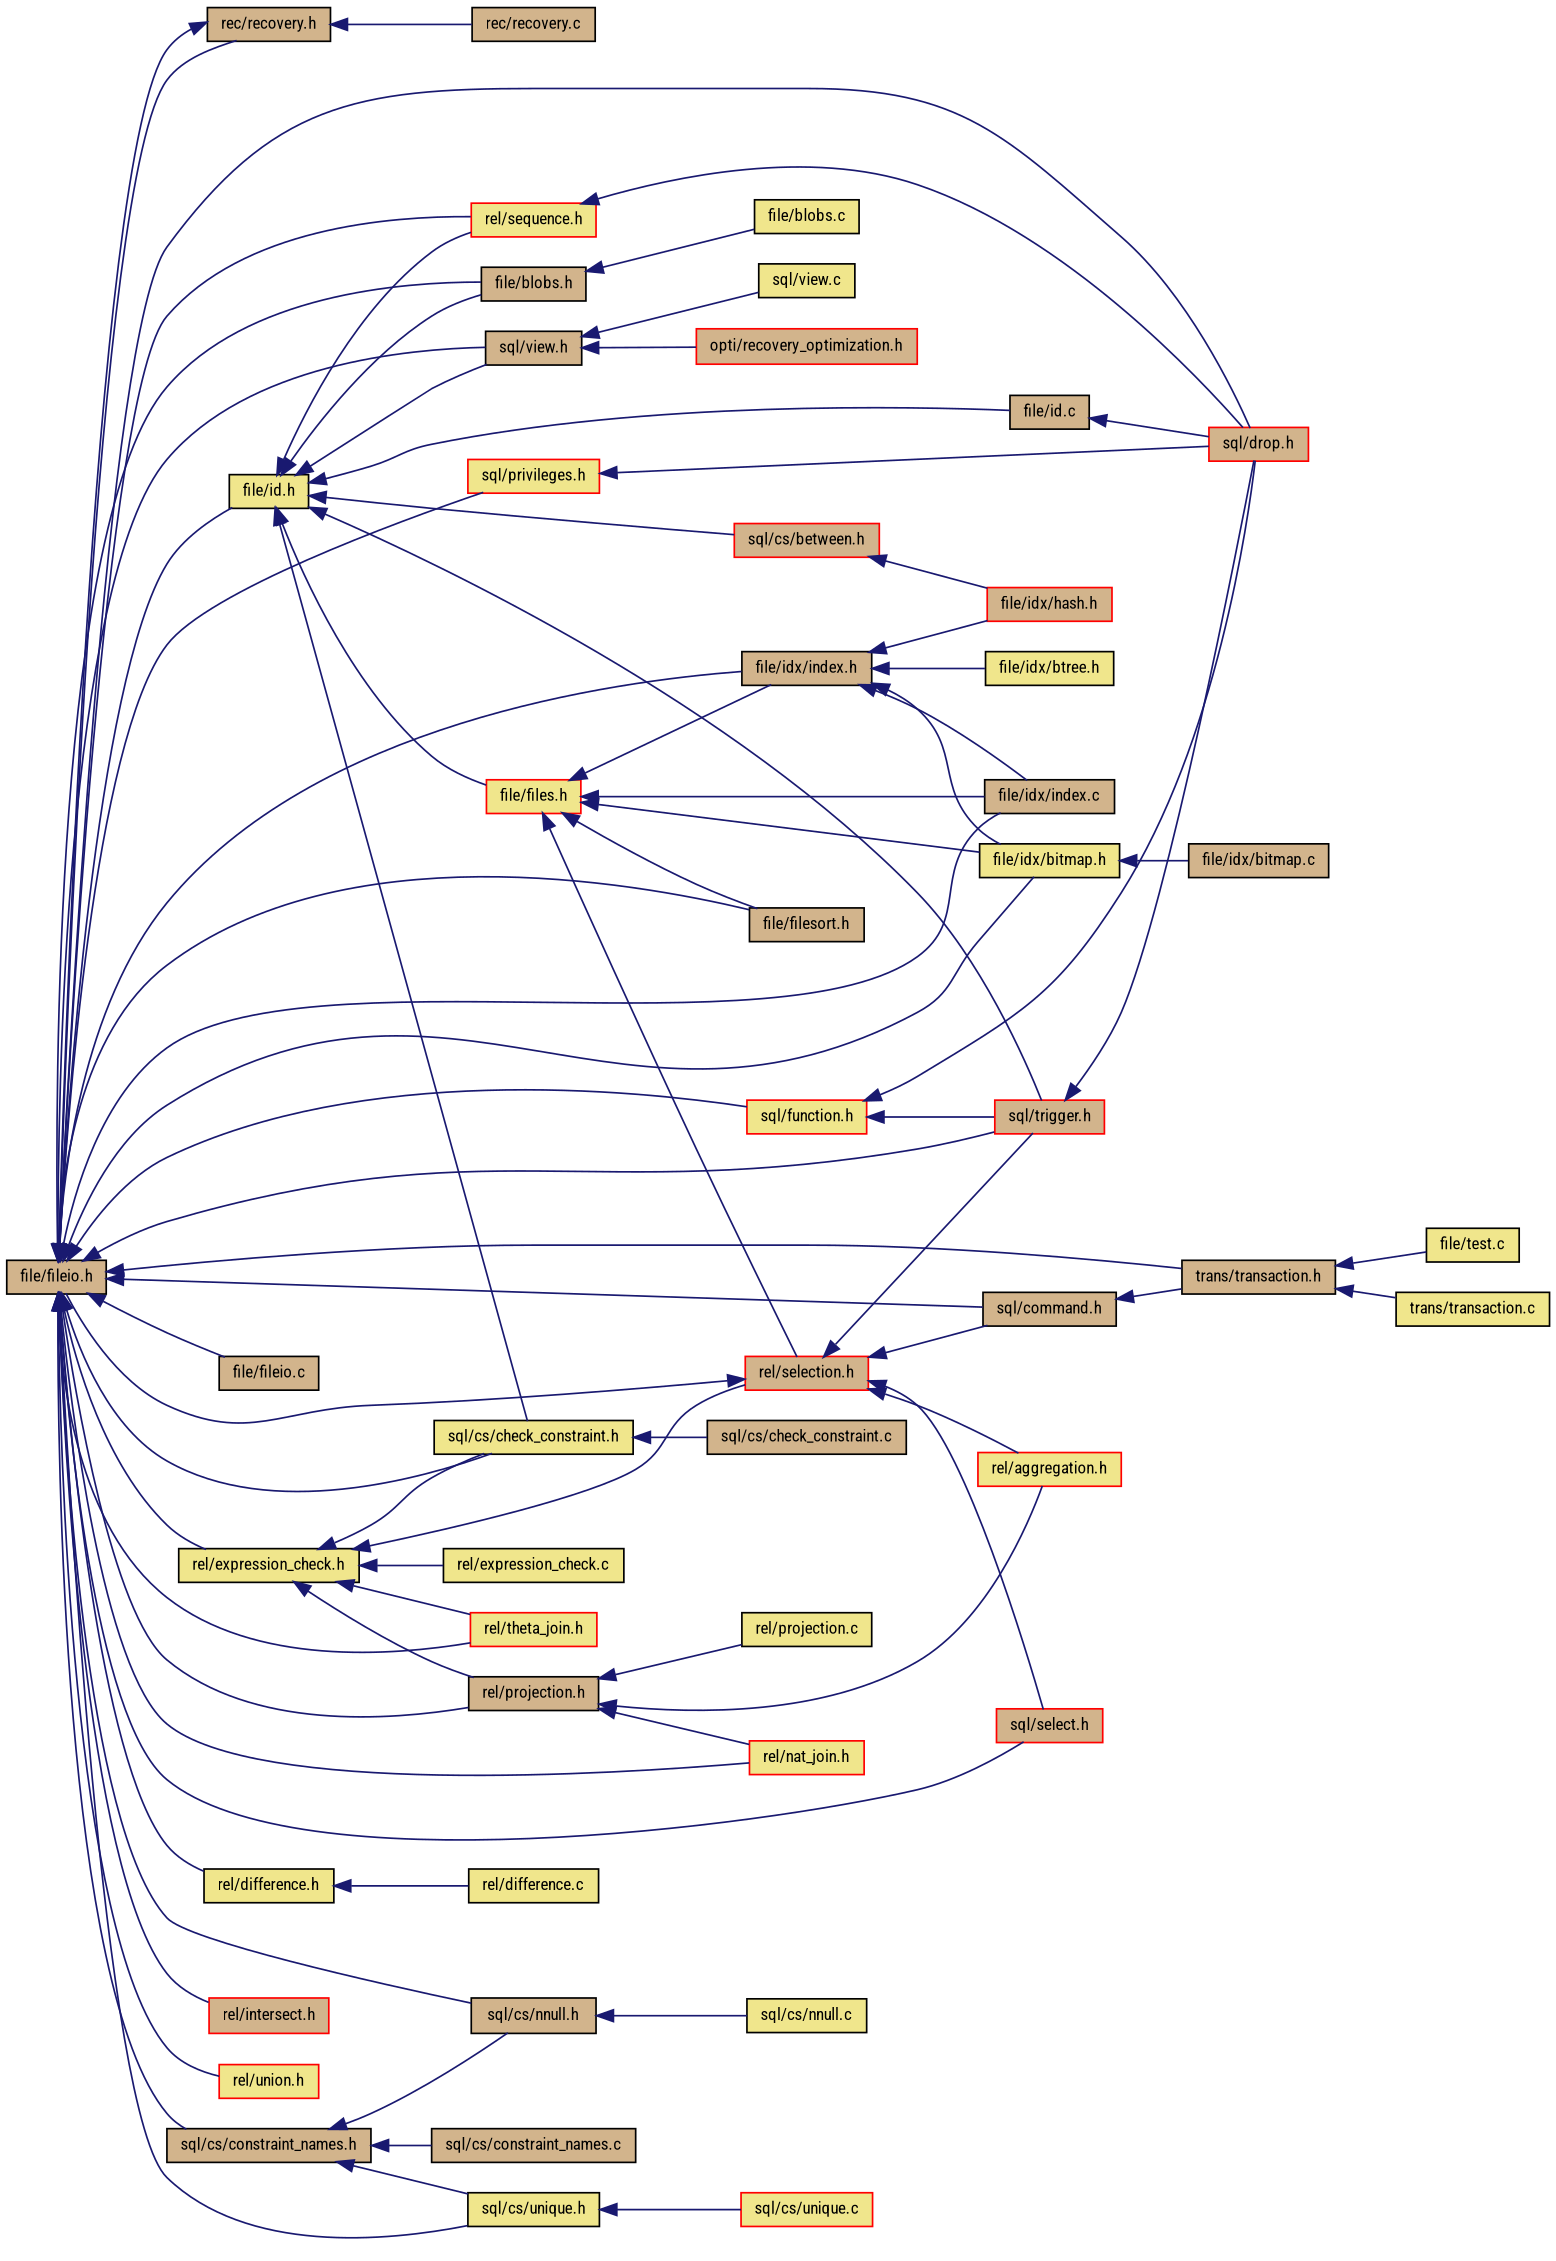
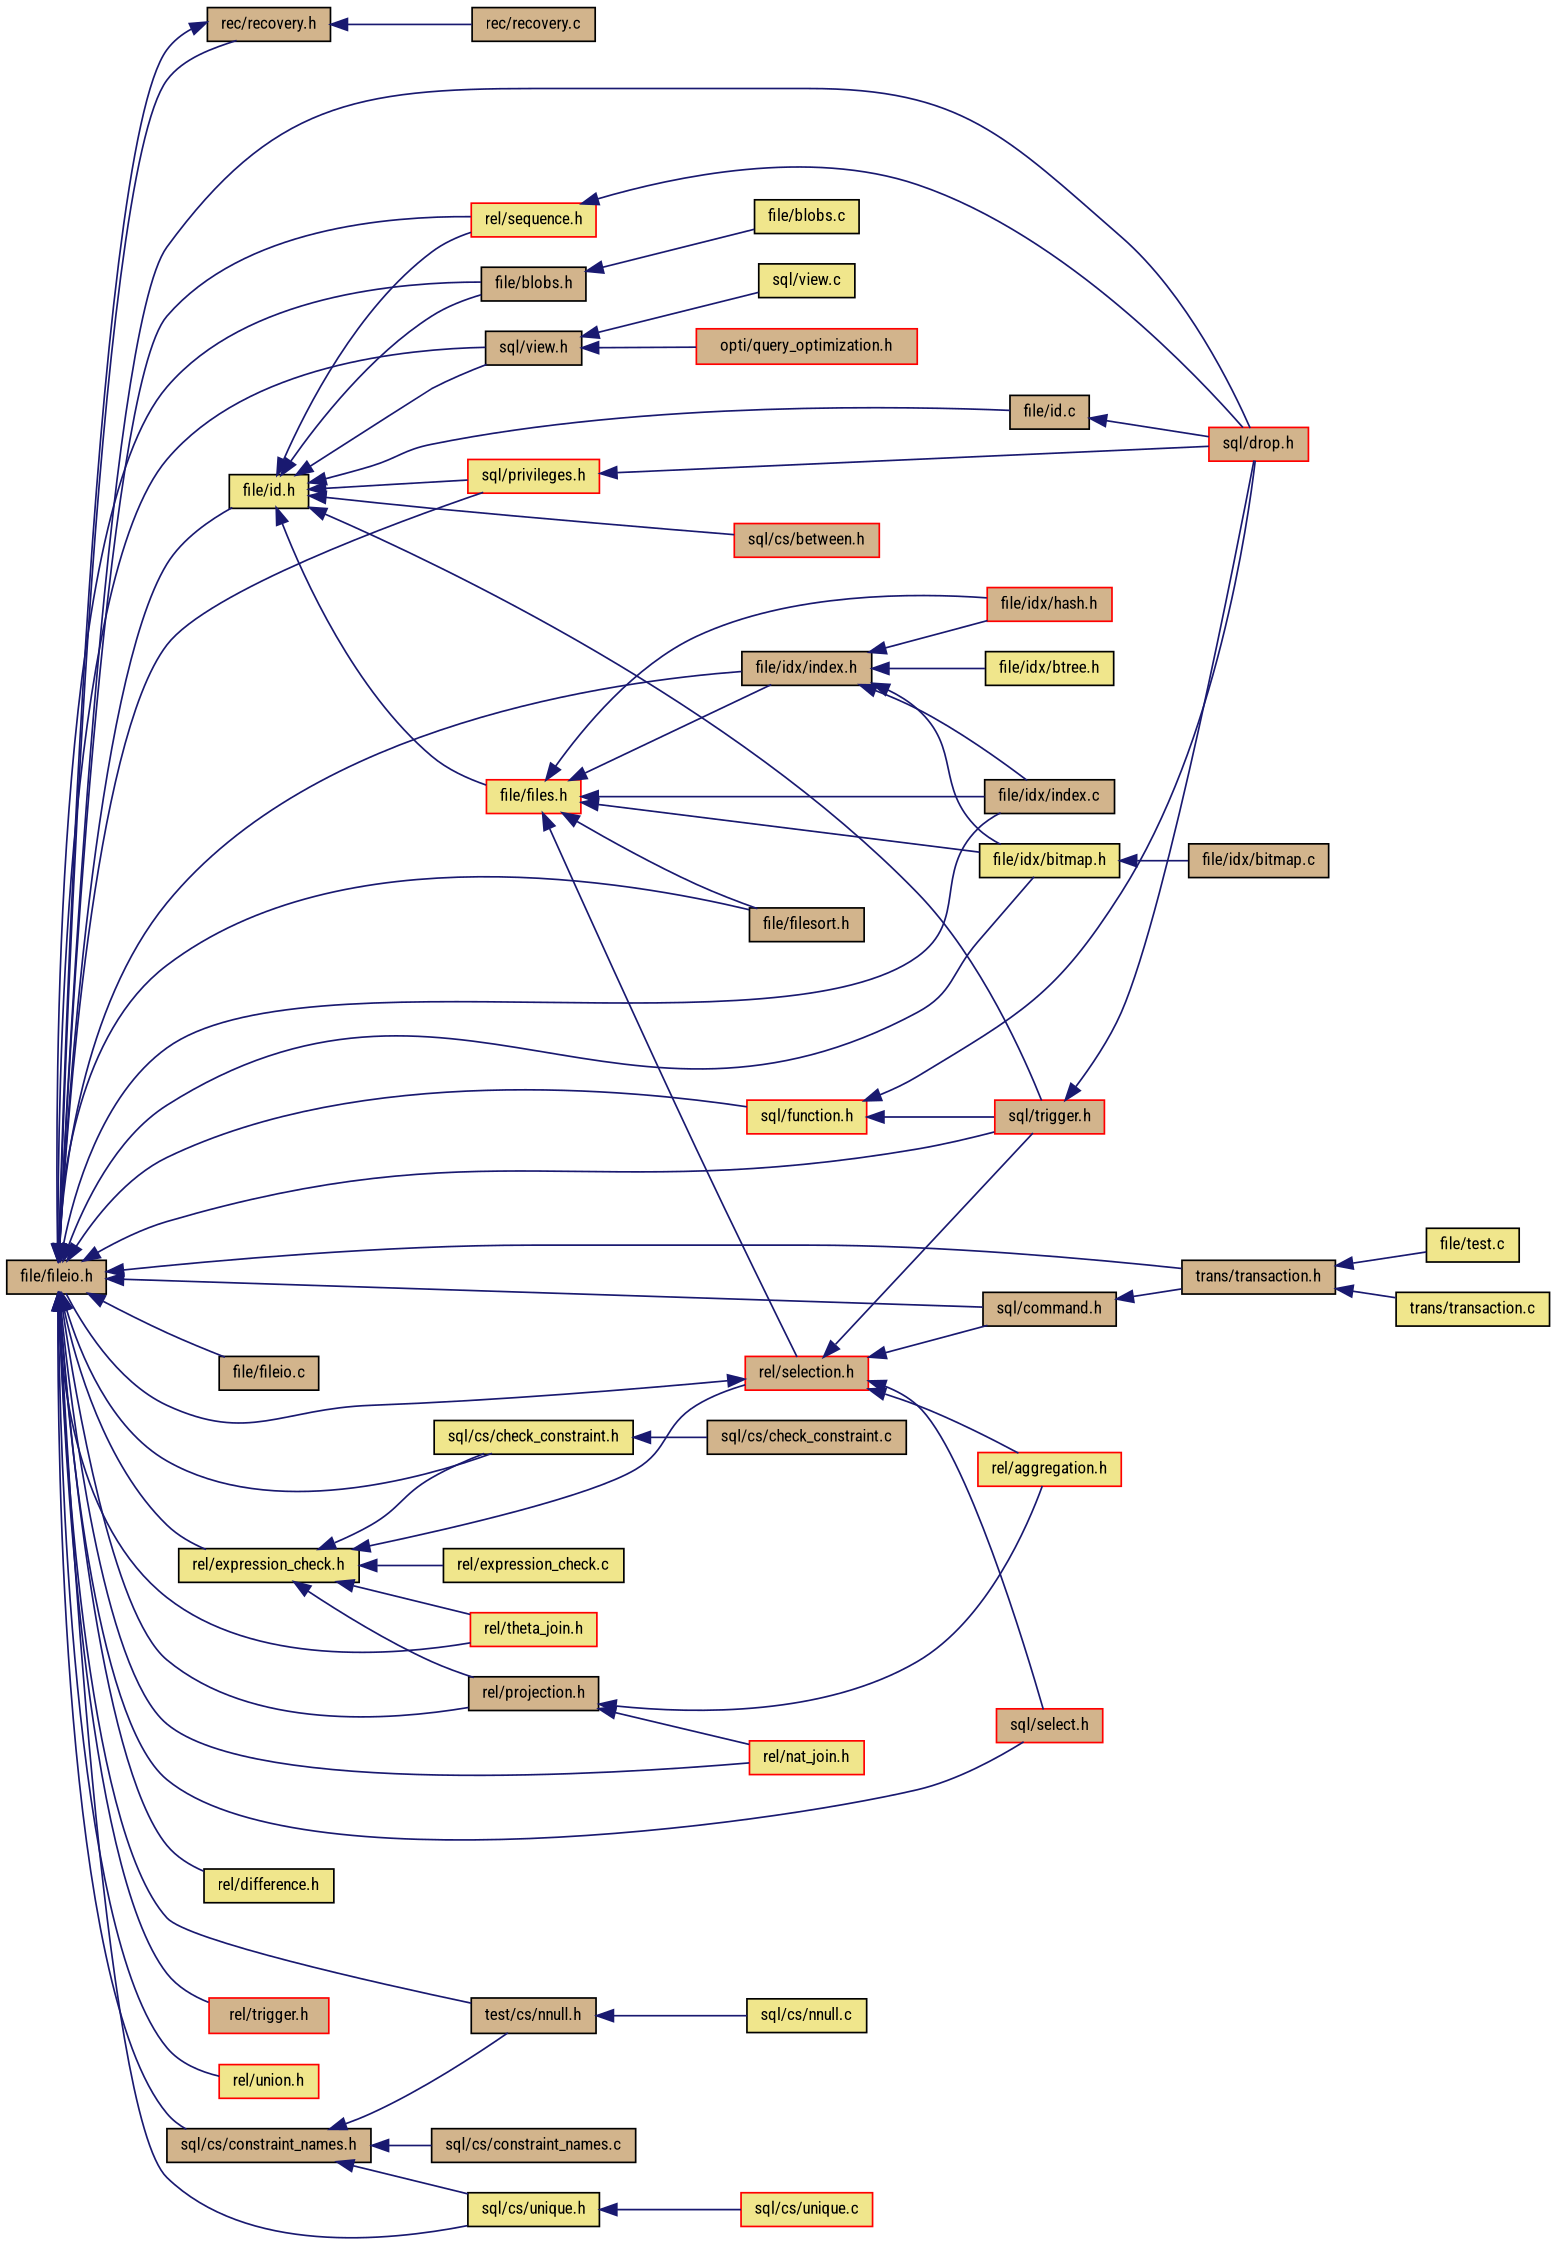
node "opti/recovery_optimization.h": label "opti/recovery_optimization.h" -> "opti/query_optimization.h"
edge "file/idx/hash.h" -> "sql/cs/between.h": now "file/idx/hash.h" -> "file/files.h"
edge "sql/cs/check_constraint.h" -> "file/id.h": now "sql/privileges.h" -> "file/id.h"
node "rel/projection.c": removed
node "rel/difference.c": removed
node "rel/intersect.h": label "rel/intersect.h" -> "rel/trigger.h"
node "sql/cs/nnull.h": label "sql/cs/nnull.h" -> "test/cs/nnull.h"
